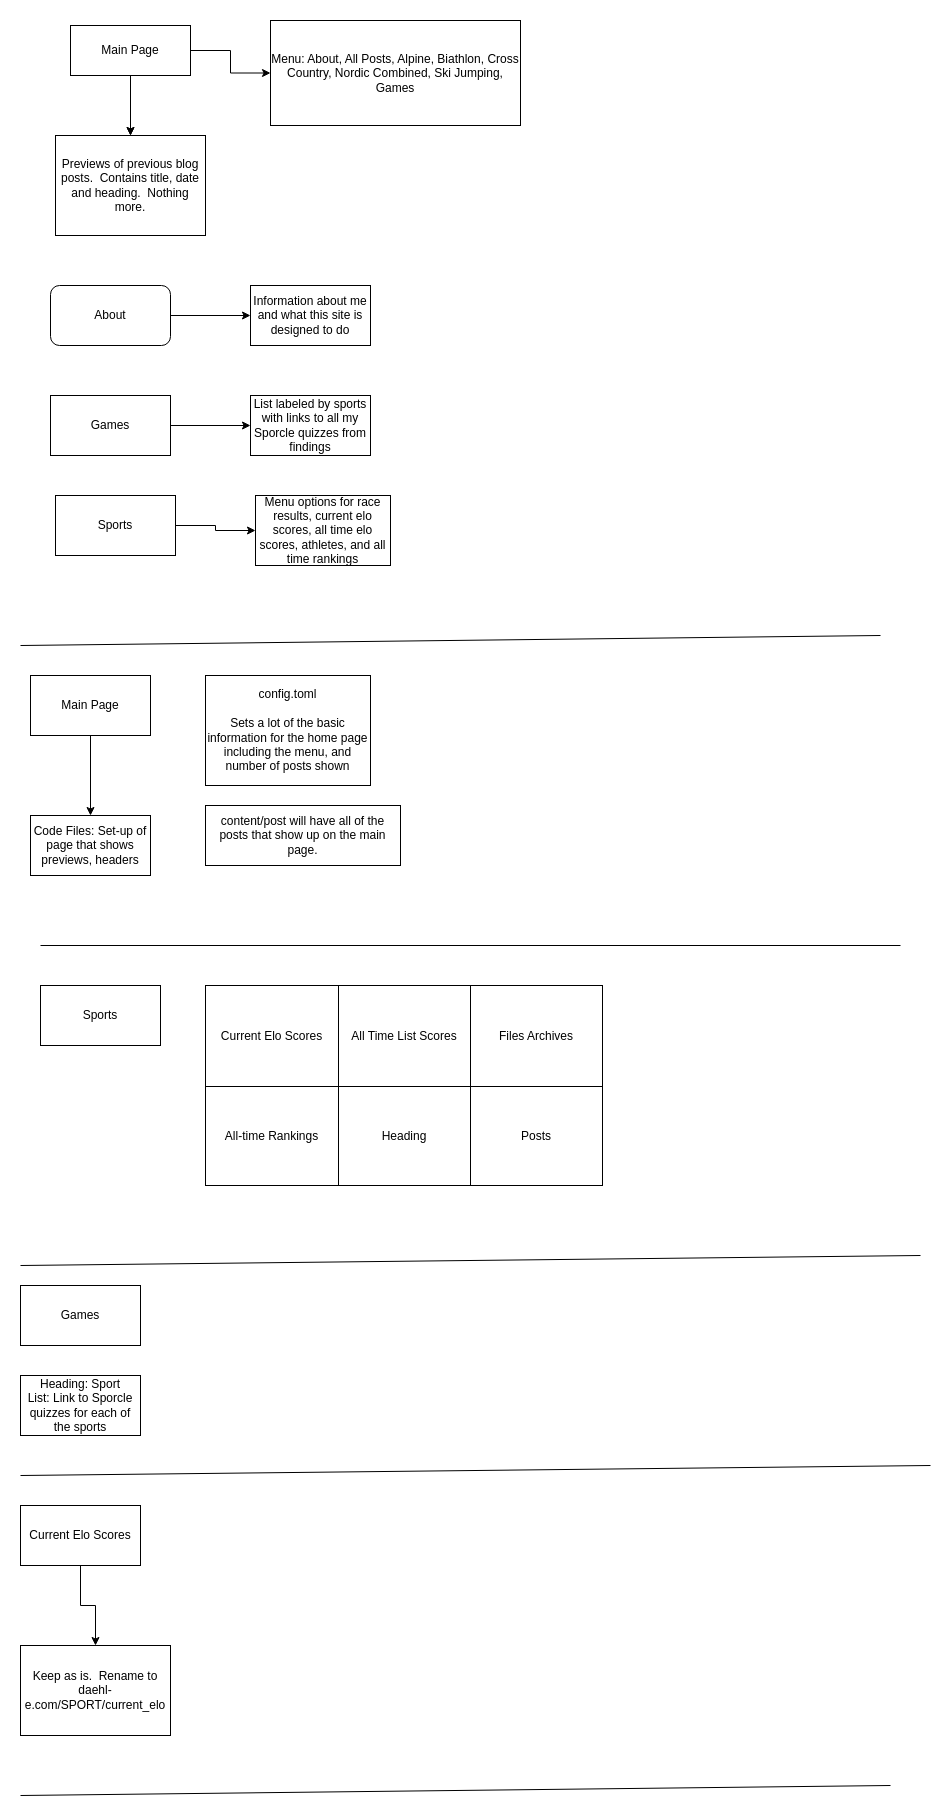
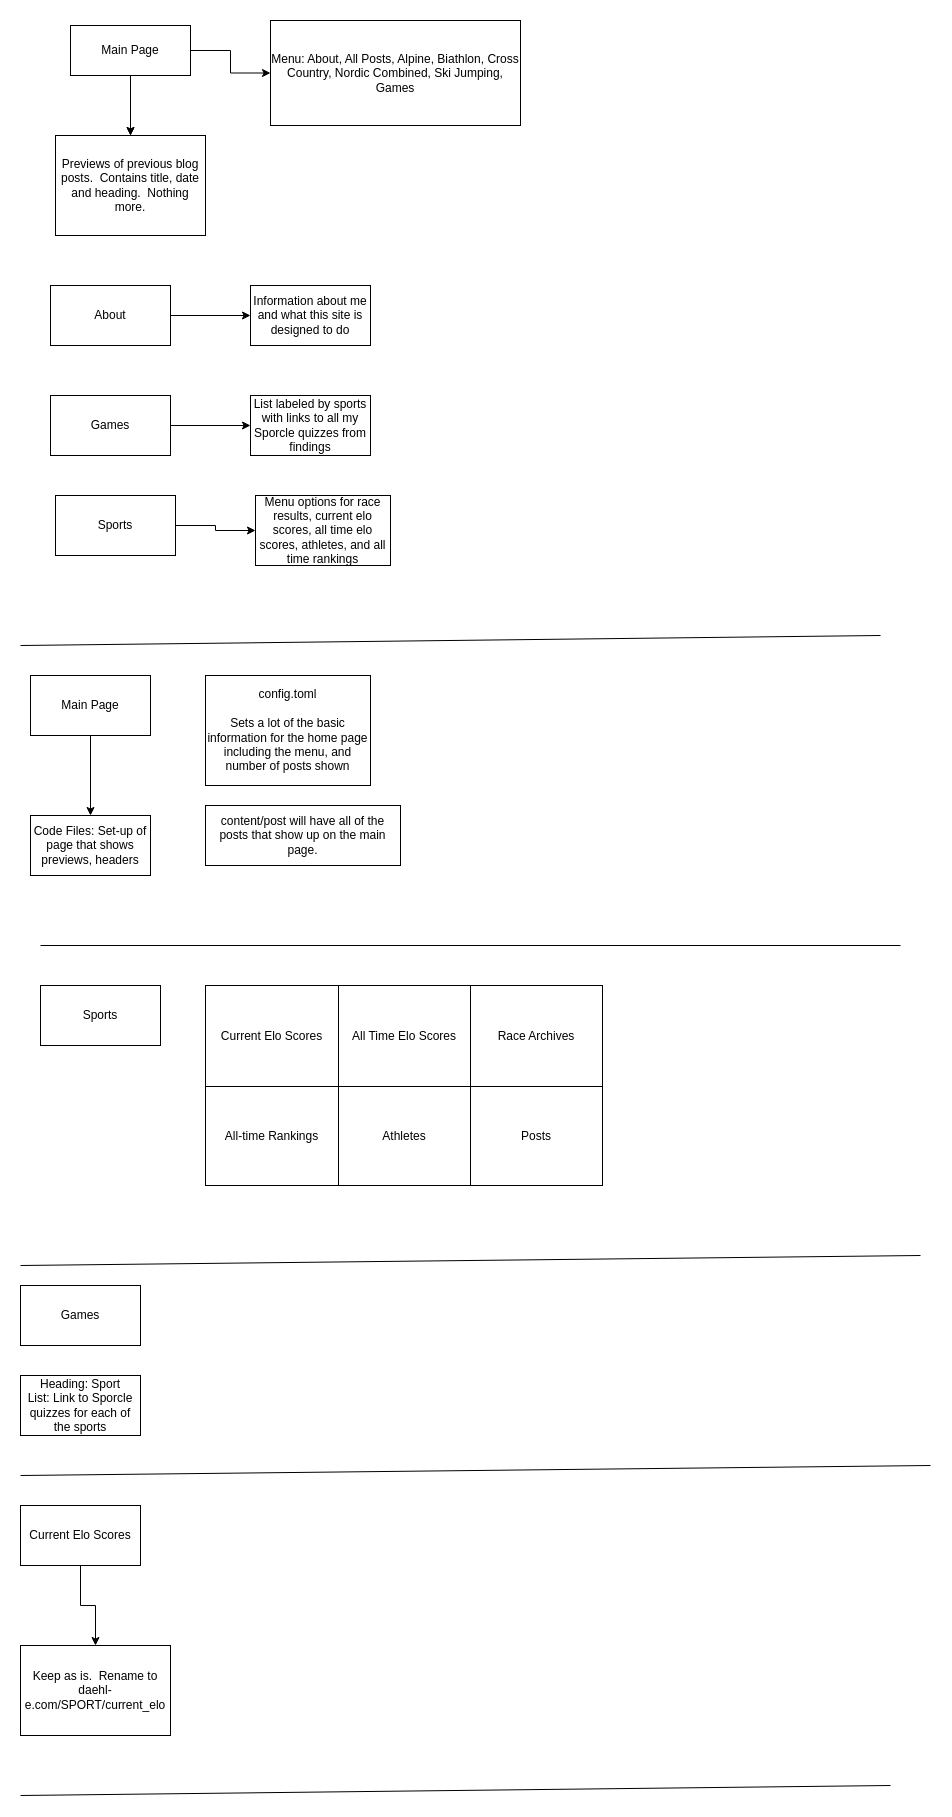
node "About": shape rounded rectangle -> rectangle
node "All Time List Scores": label "All Time List Scores" -> "All Time Elo Scores"
node "Files Archives": label "Files Archives" -> "Race Archives"
node "Heading": label "Heading" -> "Athletes"
